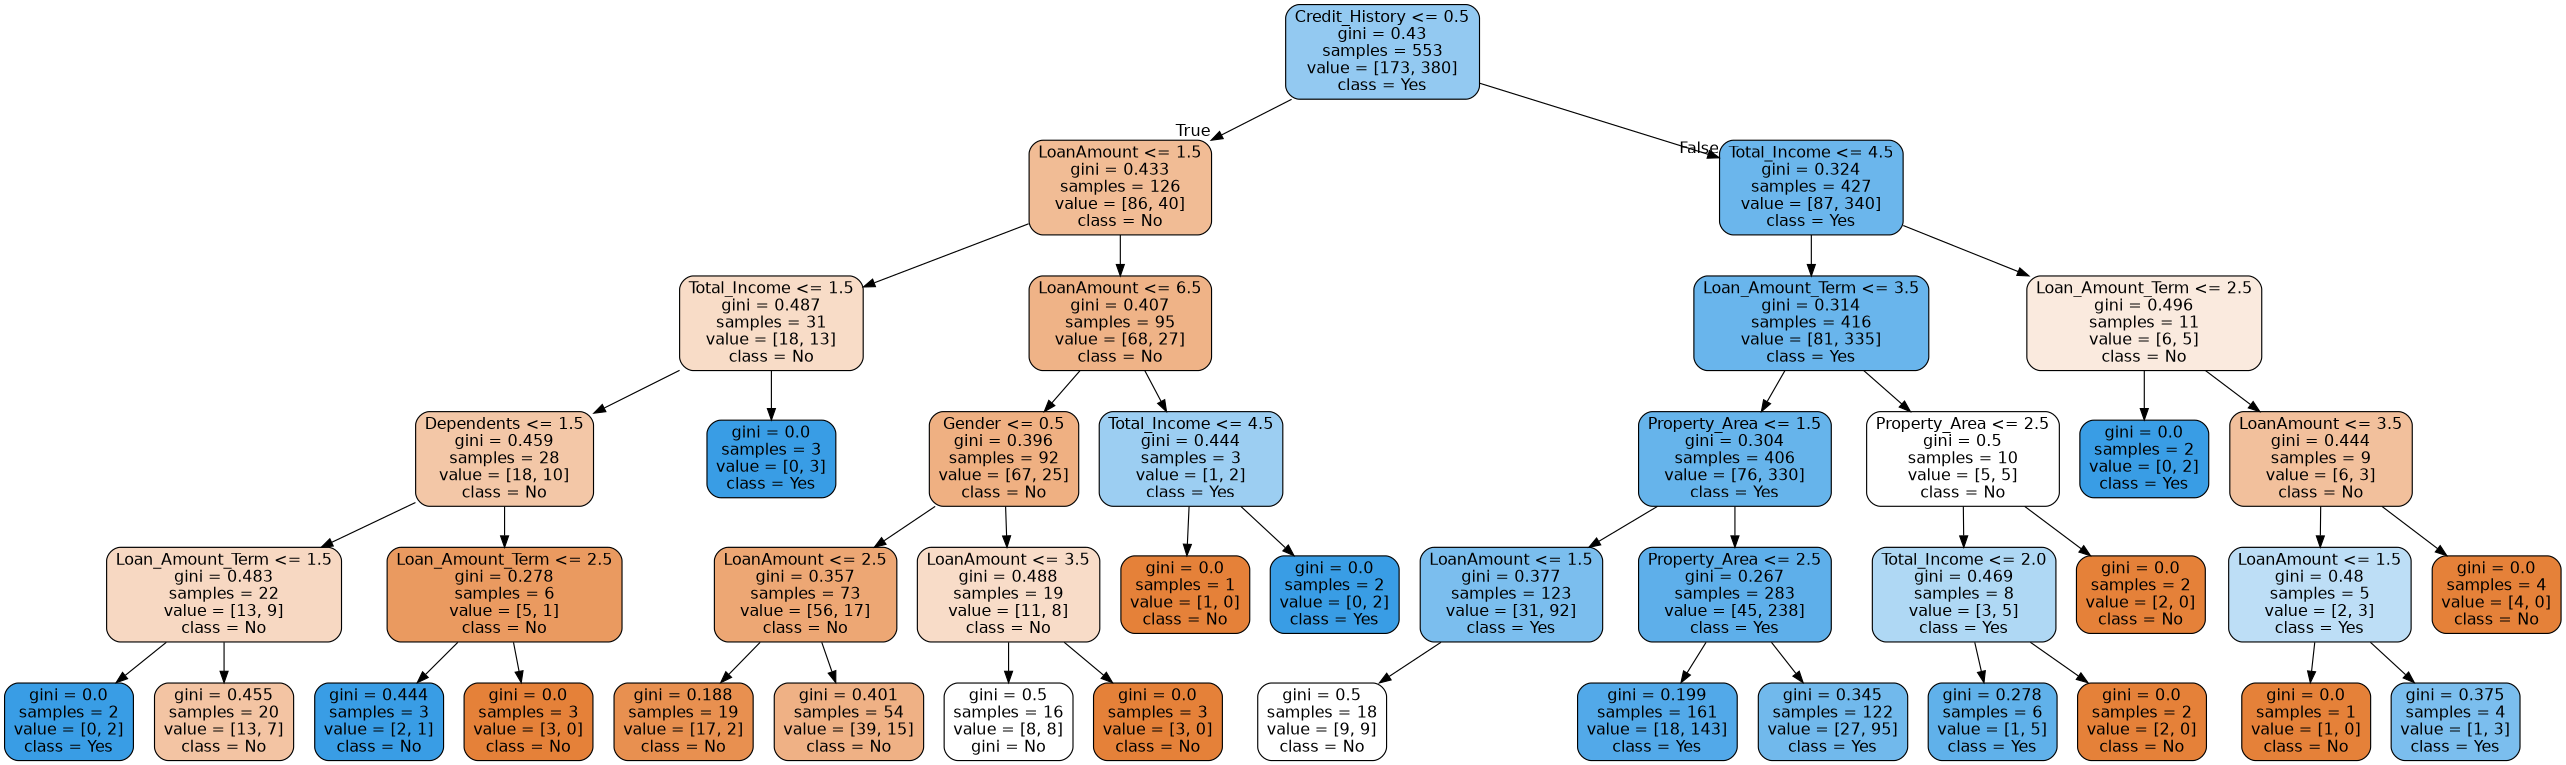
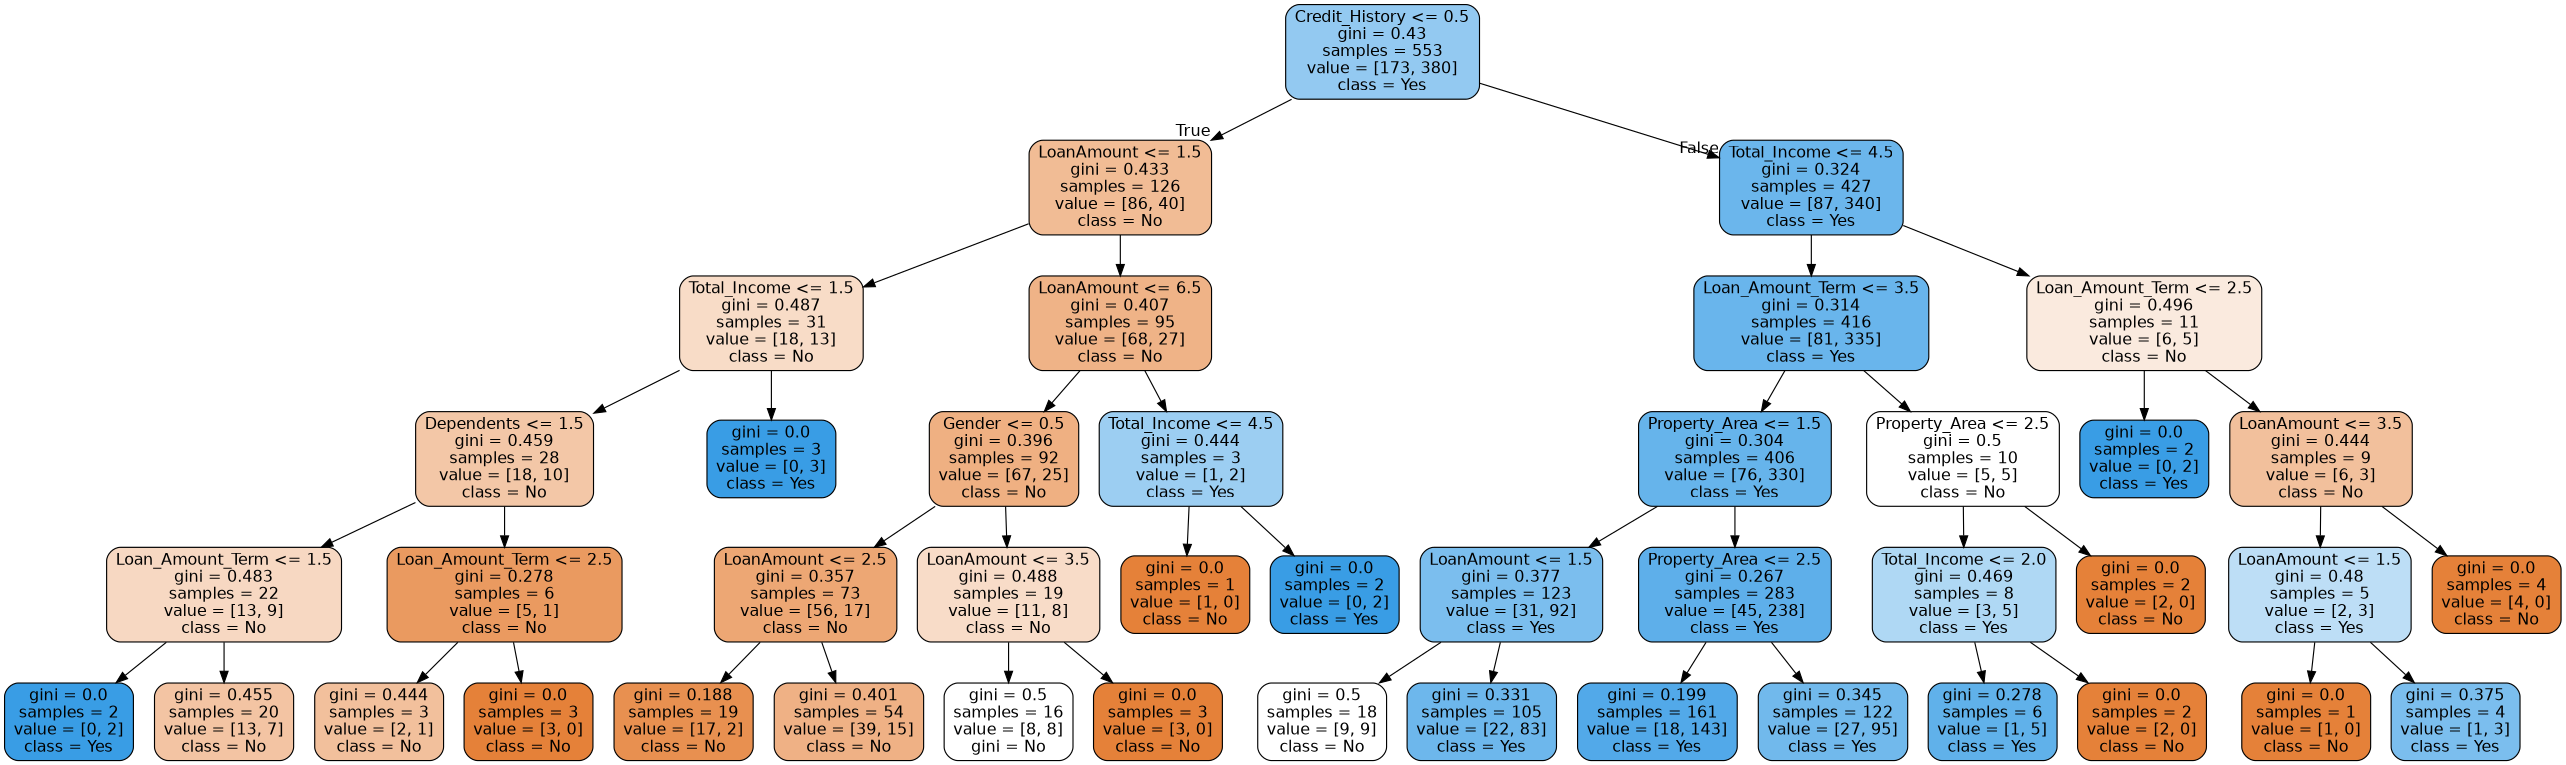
node "gini = 0.444 samples = 3 value = [2, 1] class = No": fillcolor #399de5ff -> #e581397f
node "gini = 0.331 samples = 105 value = [22, 83] class = Yes": added
